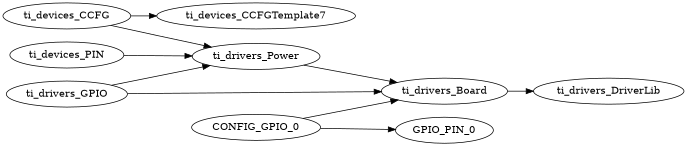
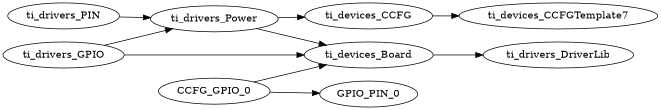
edge "ti_devices_CCFG" -> "ti_drivers_Power": reversed
node "ti_devices_PIN": label "ti_devices_PIN" -> "ti_drivers_PIN"
node "ti_drivers_Board": label "ti_drivers_Board" -> "ti_devices_Board"
node "CONFIG_GPIO_0": label "CONFIG_GPIO_0" -> "CCFG_GPIO_0"
